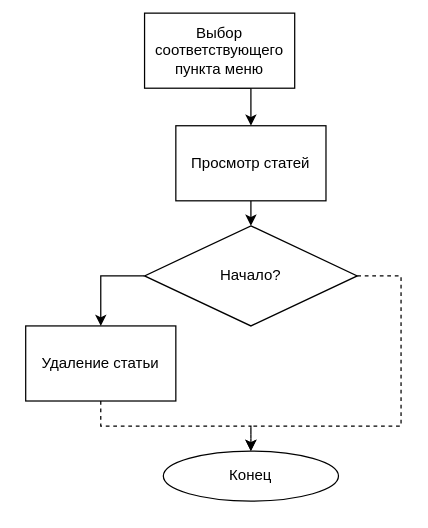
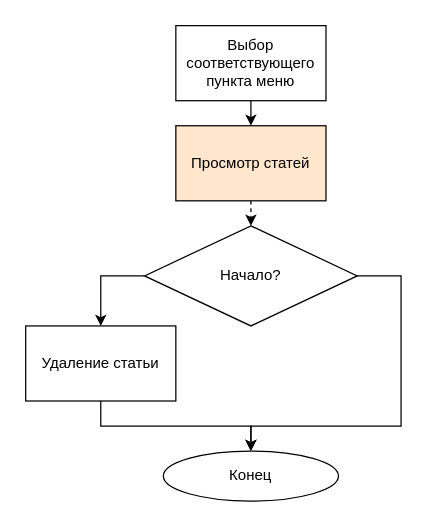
node "Выбор соответствующего пункта меню": moved (219, 51) -> (251, 63)
node "Просмотр статей": fillcolor #ffffff -> #ffe6cc
edge "Просмотр статей" -> "Начало?": style solid -> dashed
edge "Начало?" -> "Конец": style dashed -> solid
edge "Удаление статьи" -> "Конец": style dashed -> solid
